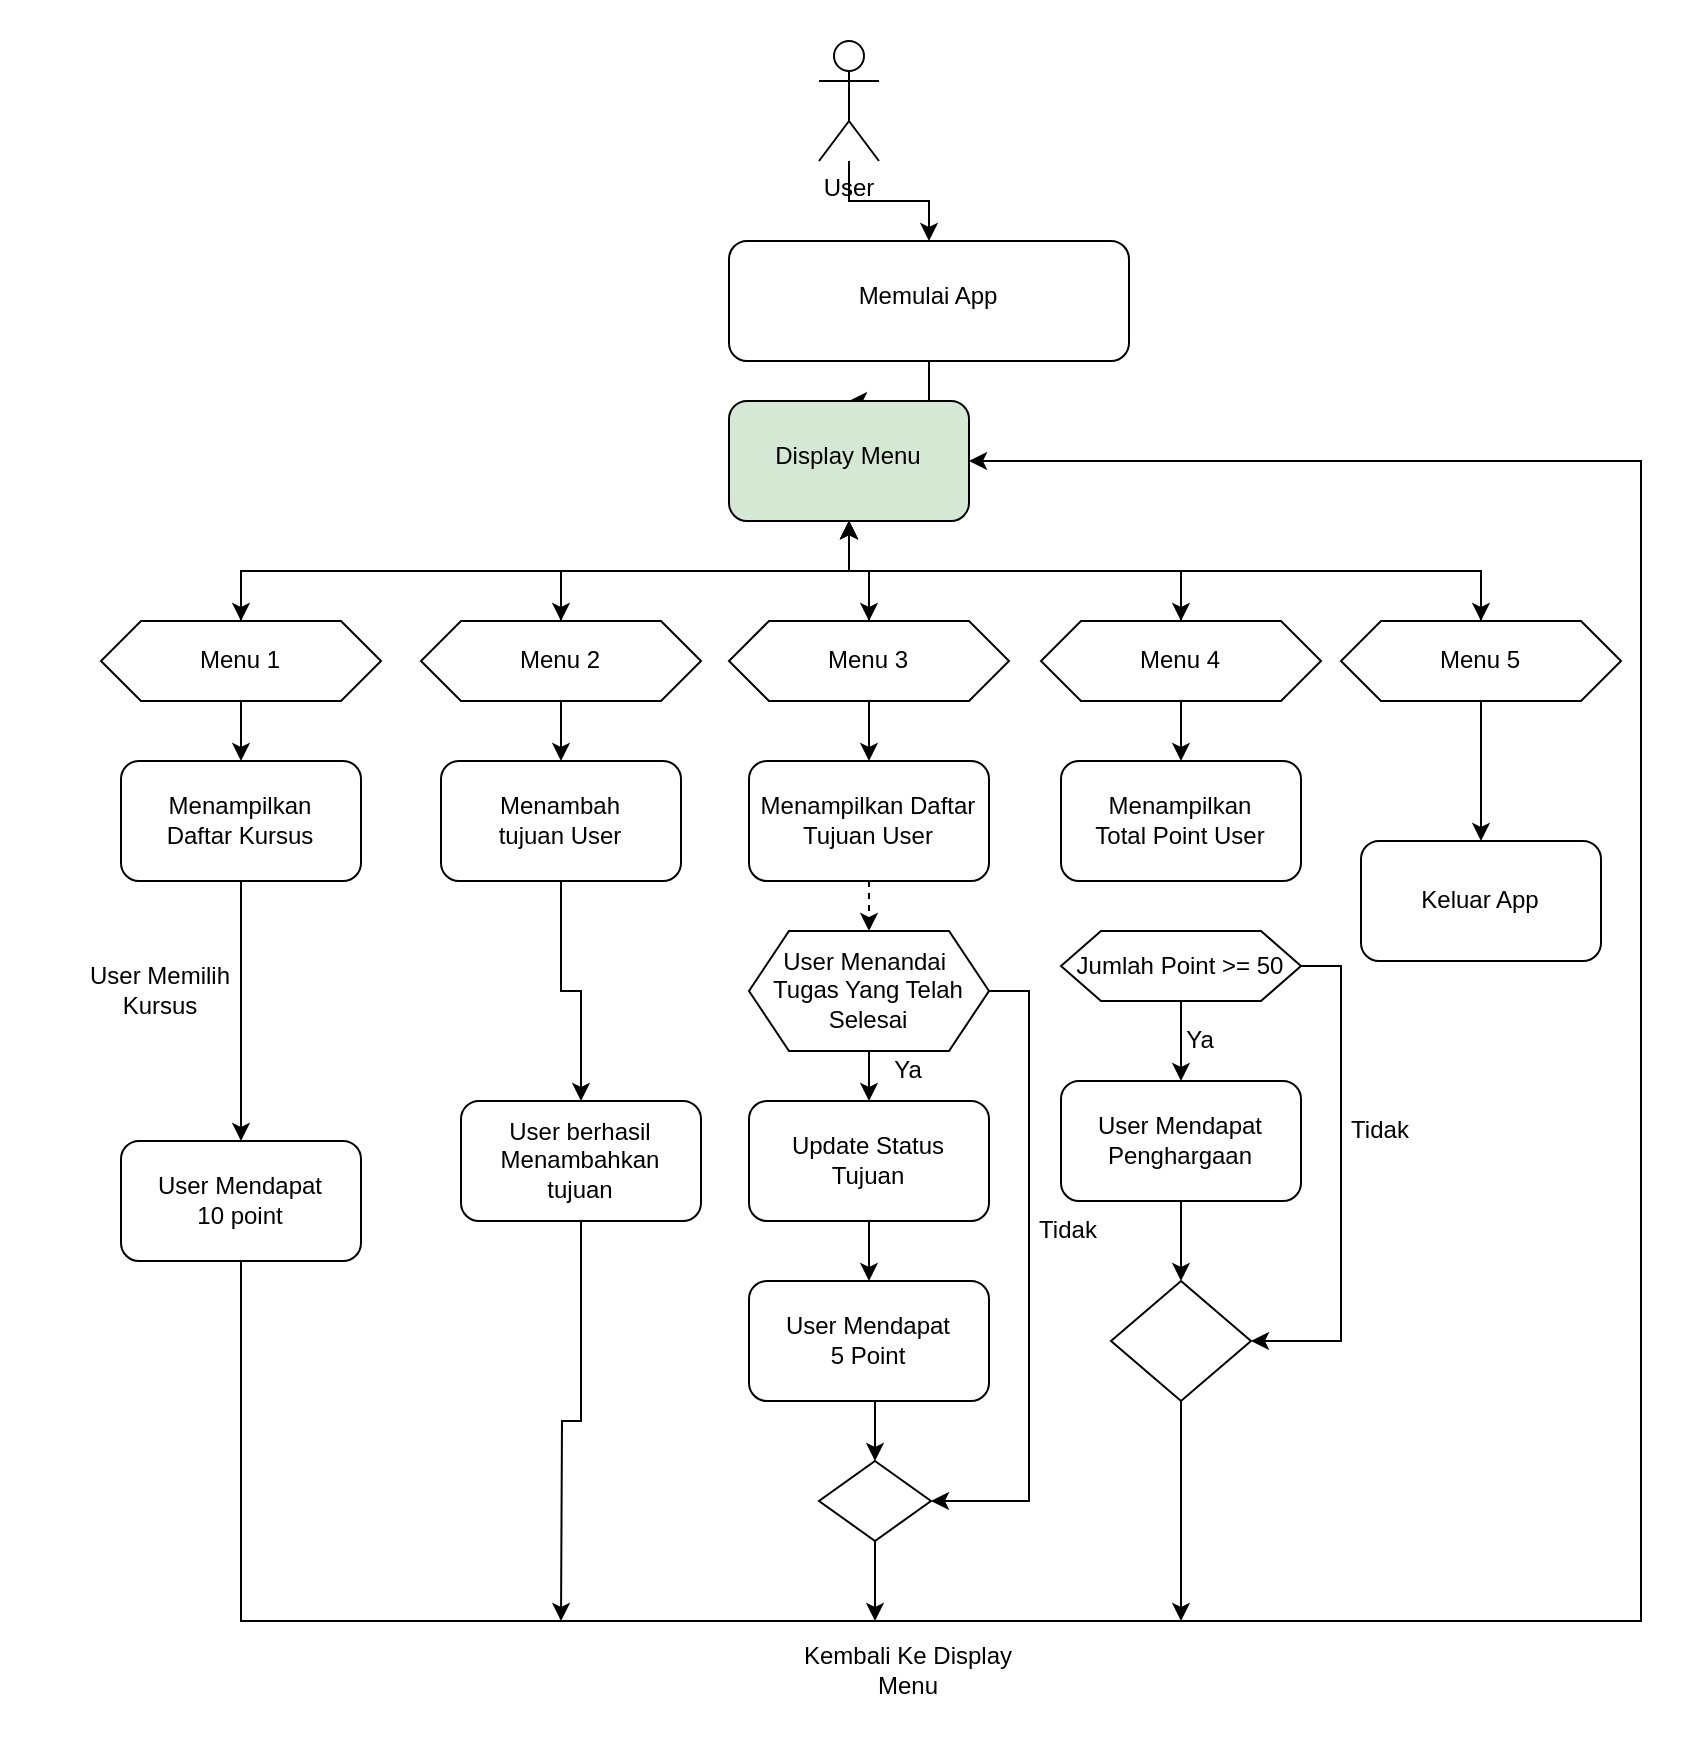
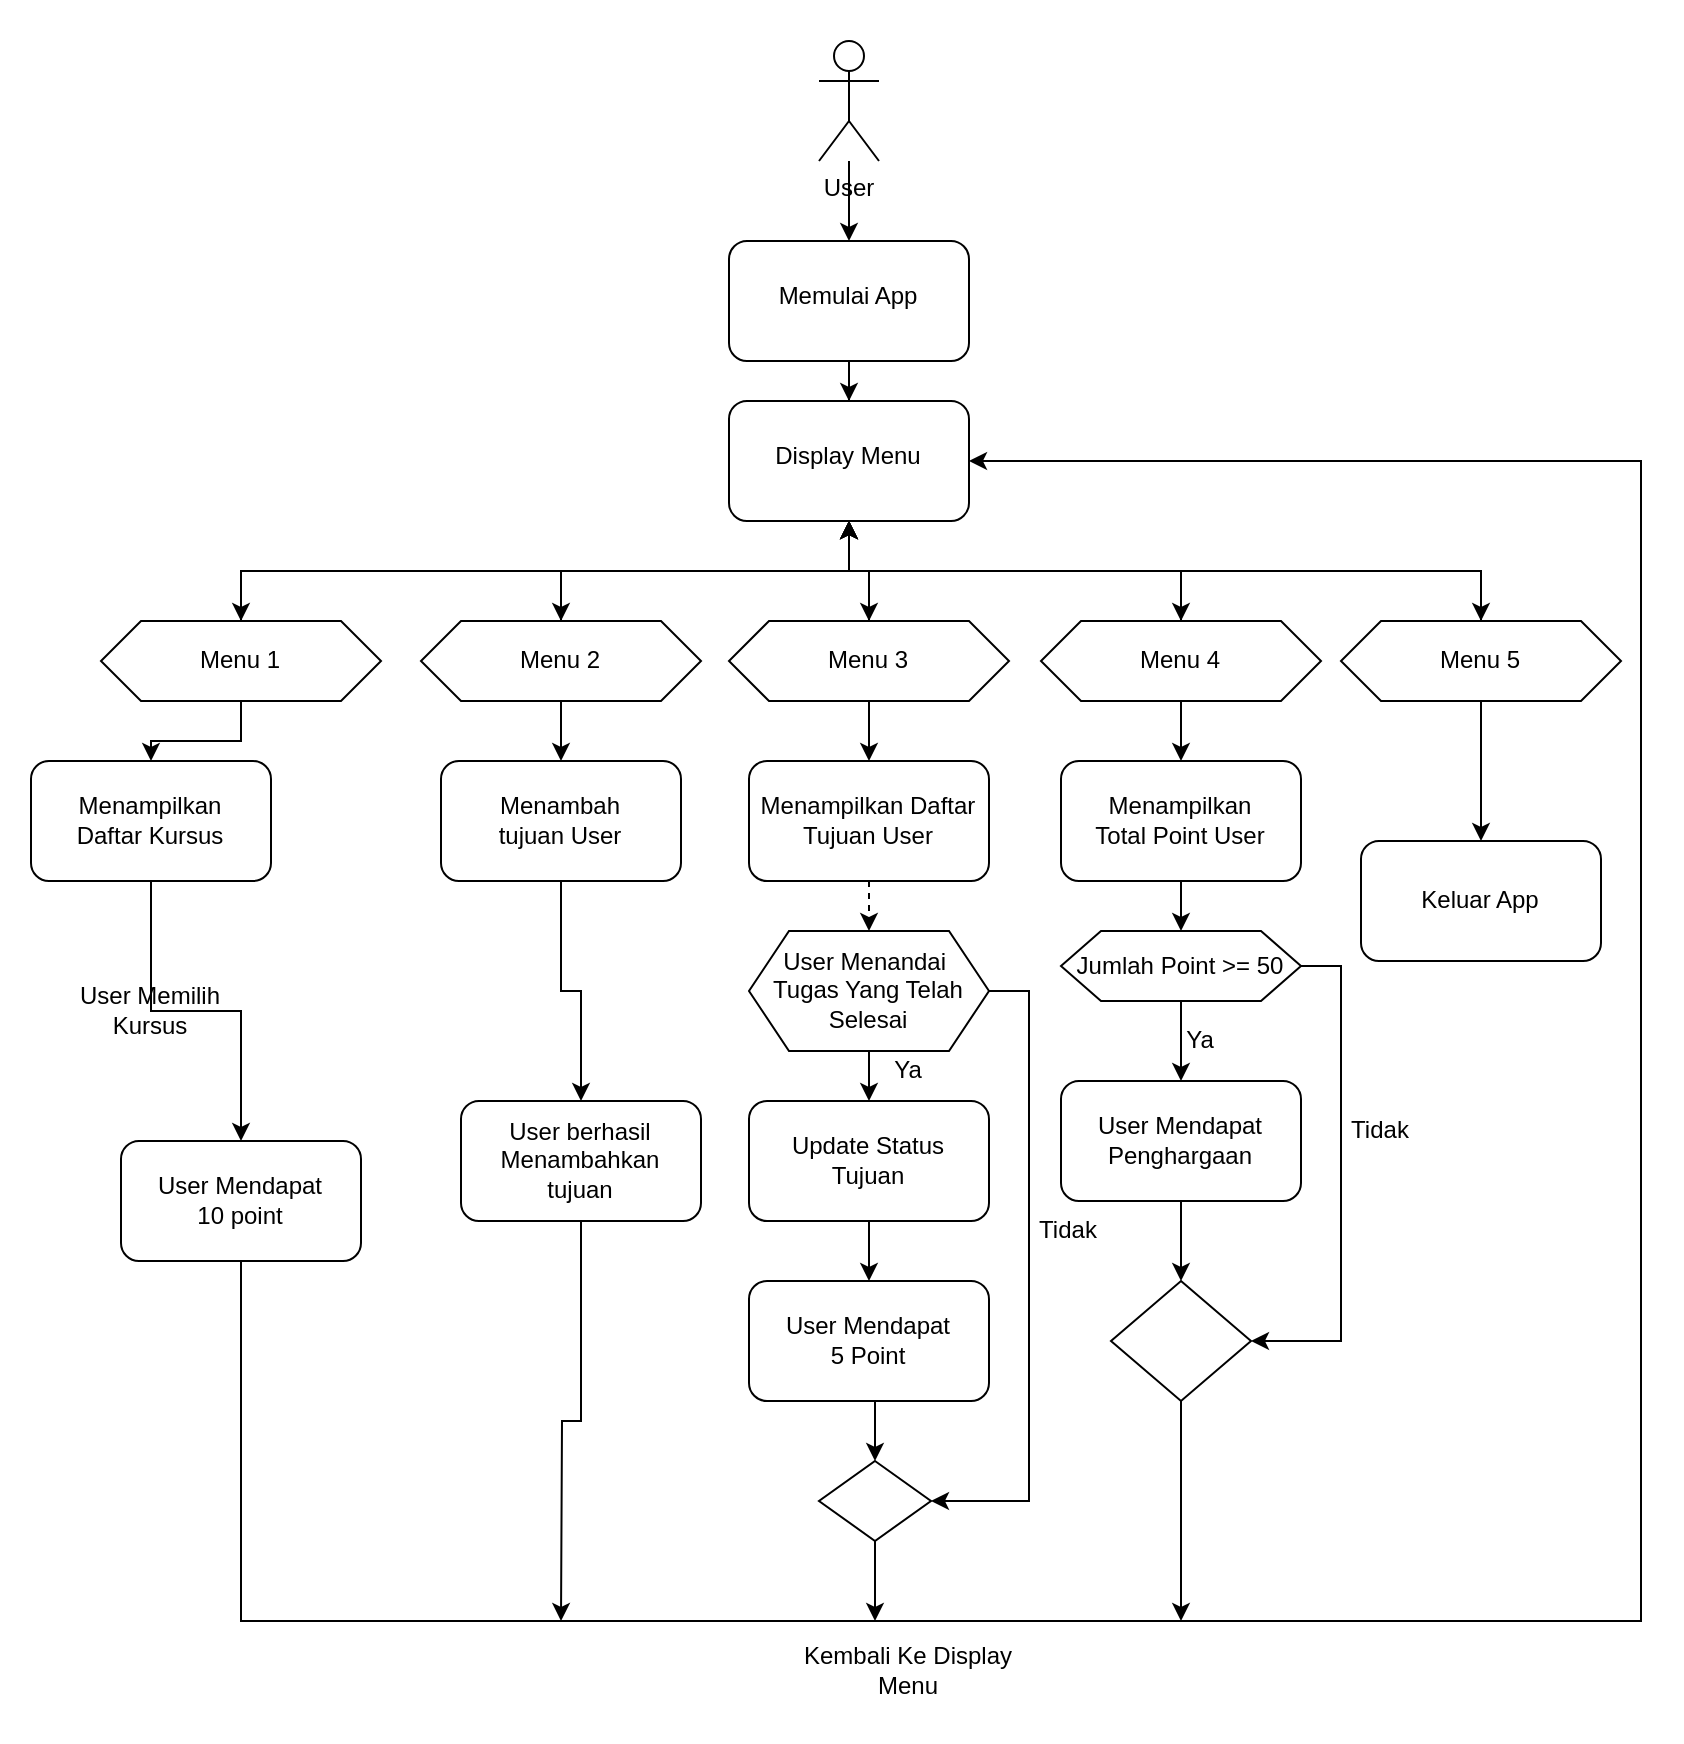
node "Memulai App": size 400x120 -> 240x120
node "Display Menu": fillcolor #d5e8d4 -> #ffffff
node "Menampilkan Daftar Kursus": moved (241, 821) -> (151, 821)
edge "Menampilkan Total Point User" -> "Jumlah Point >= 50": added
node "User Memilih Kursus": moved (161, 991) -> (151, 1011)
